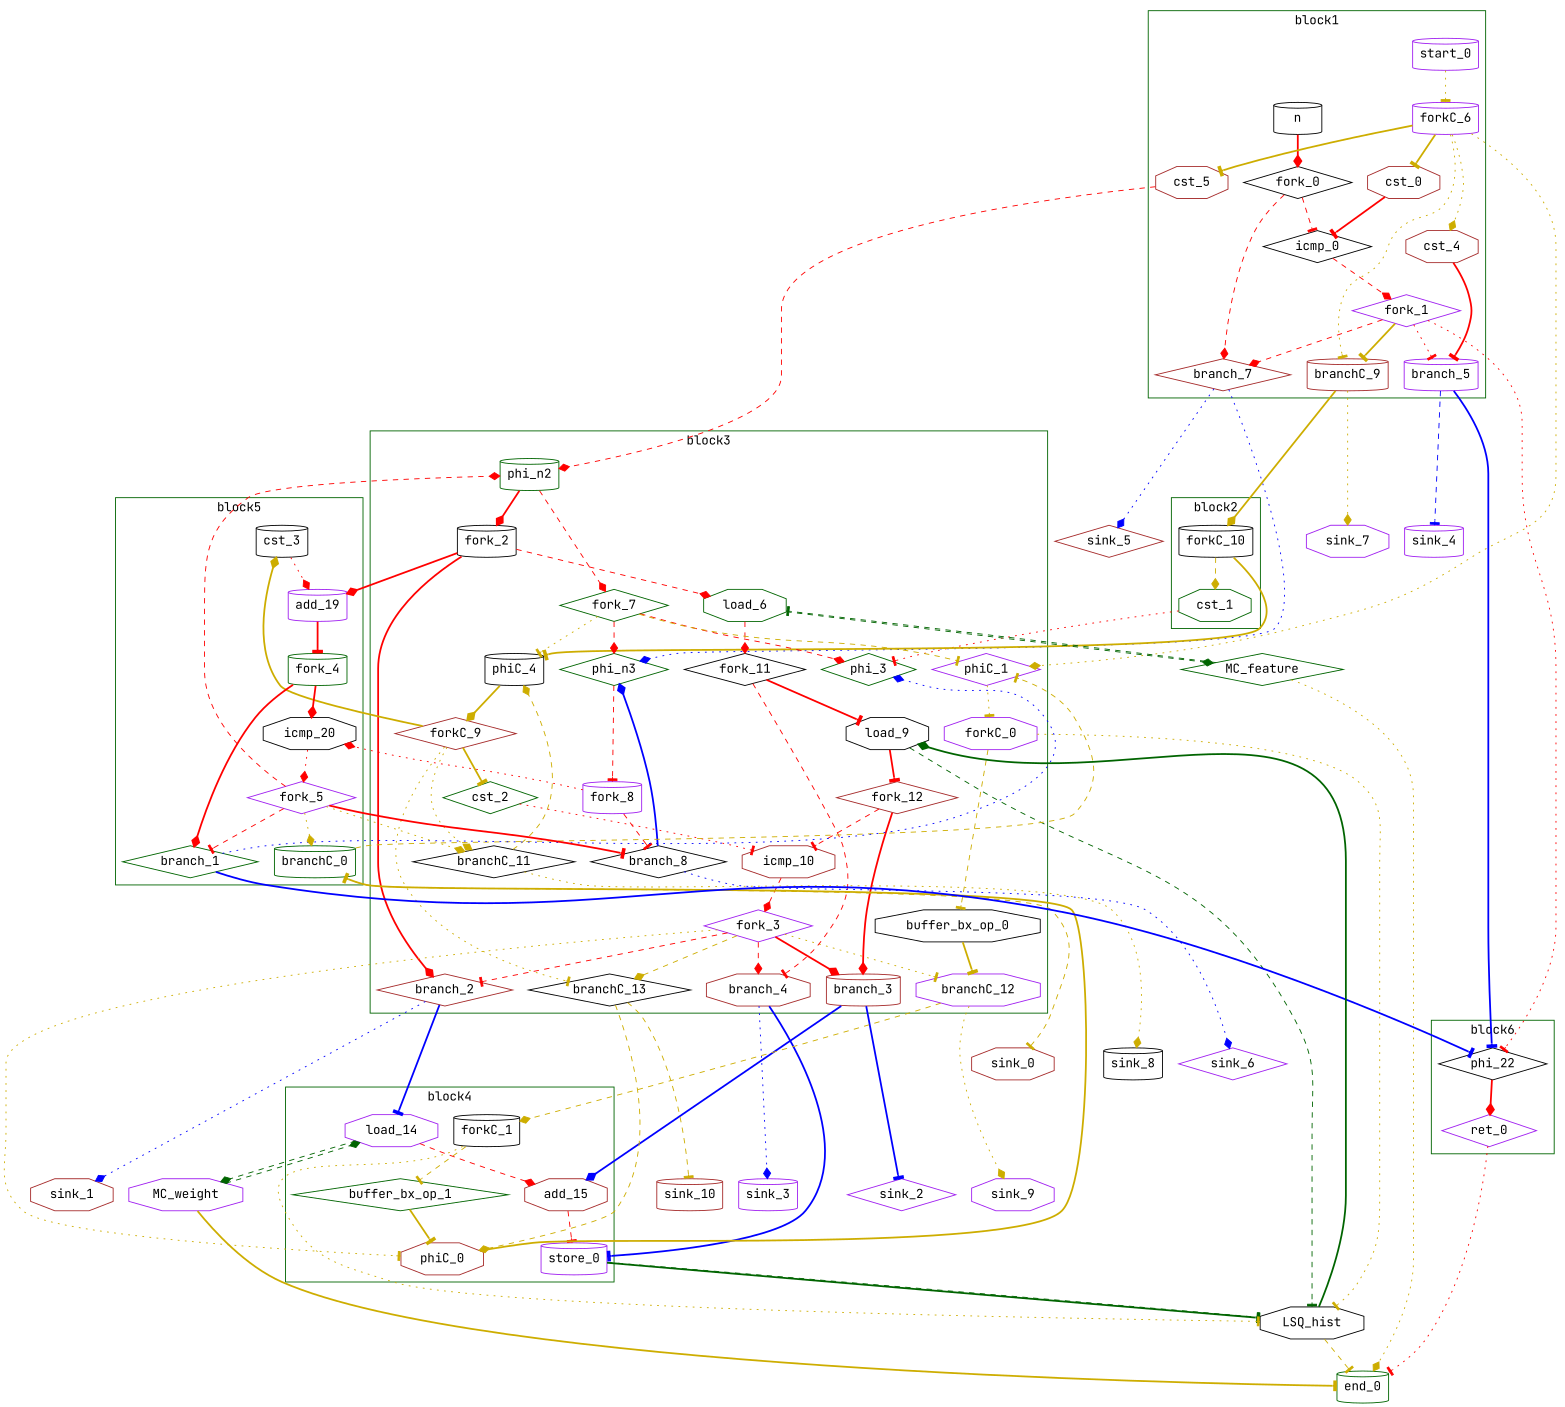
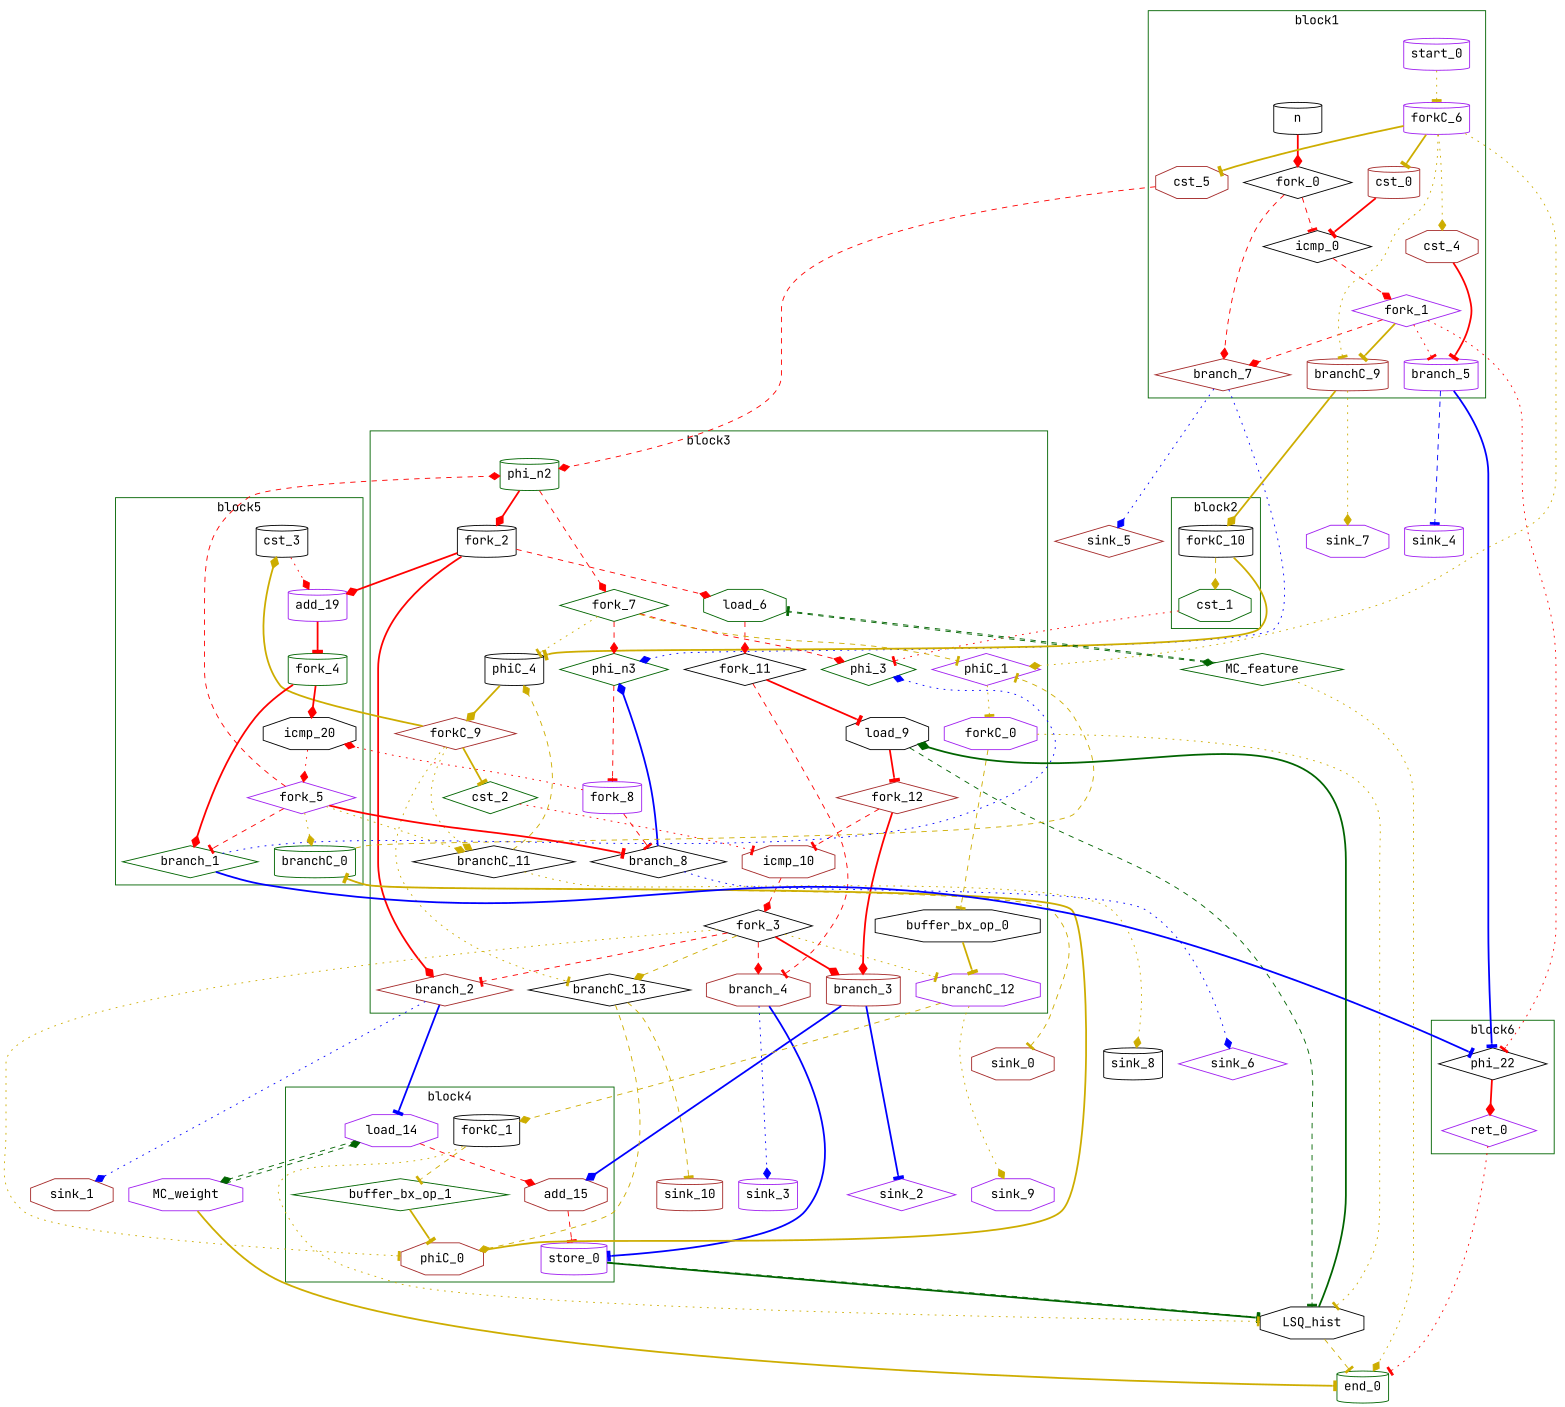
node "cst_0": shape octagon -> cylinder
node "fork_3": color purple -> black
